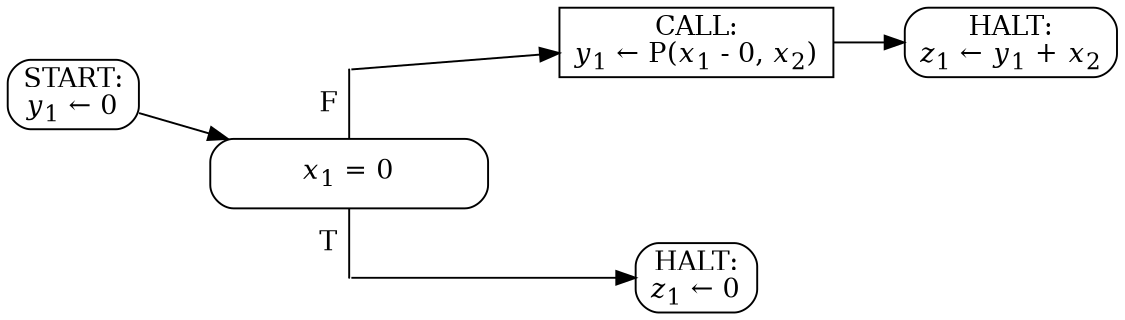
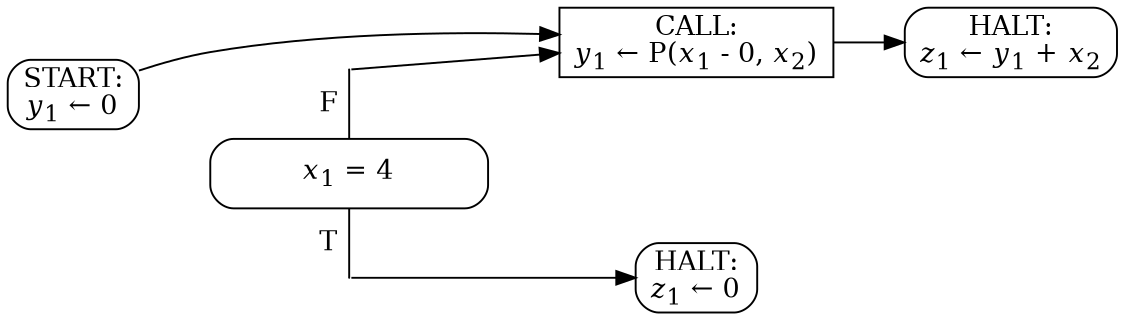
edge "START:" -> "x": now "START:" -> "CALL:"
node "x": text "= 0" -> "= 4"
